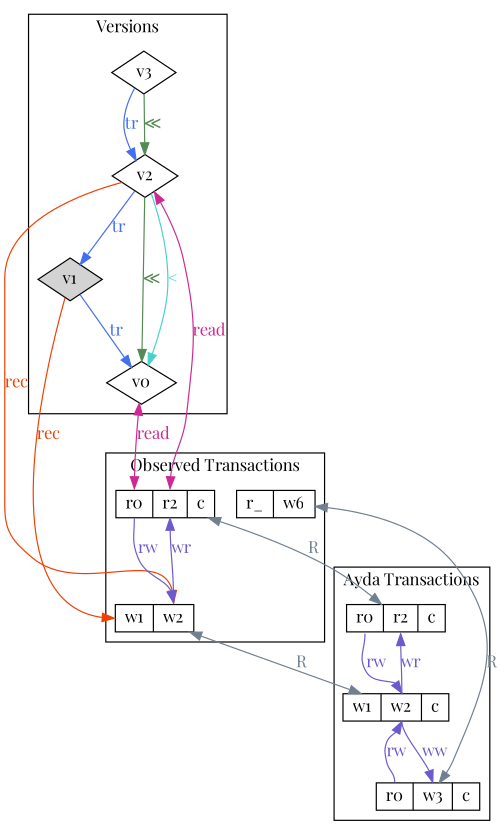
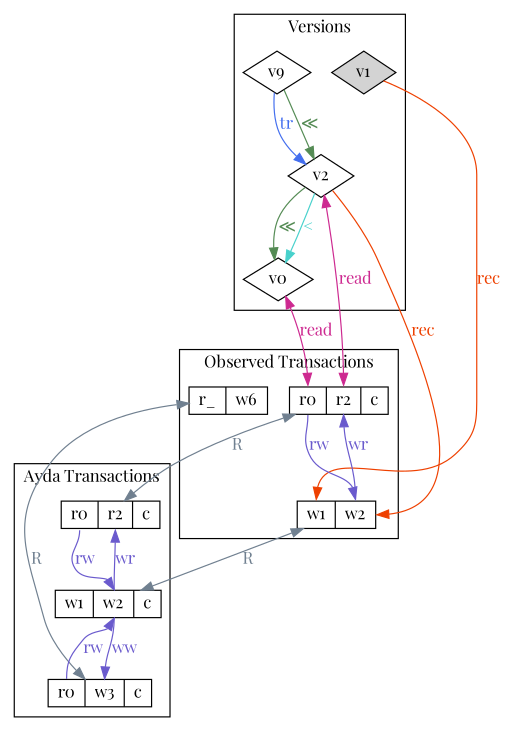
node "v3": label "v3" -> "v9"
edge "v2" -> "v1": removed, label "tr"
edge "v1" -> "v0": removed, label "tr"
